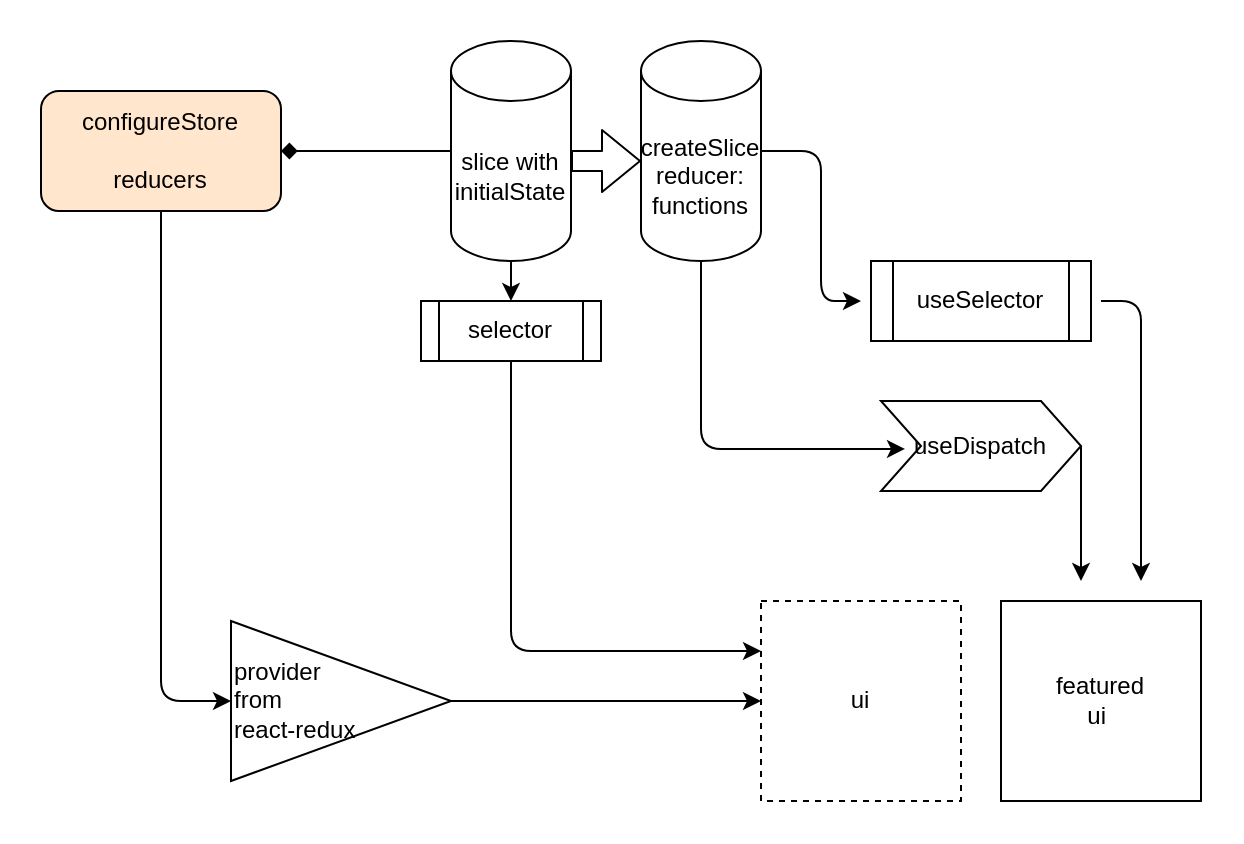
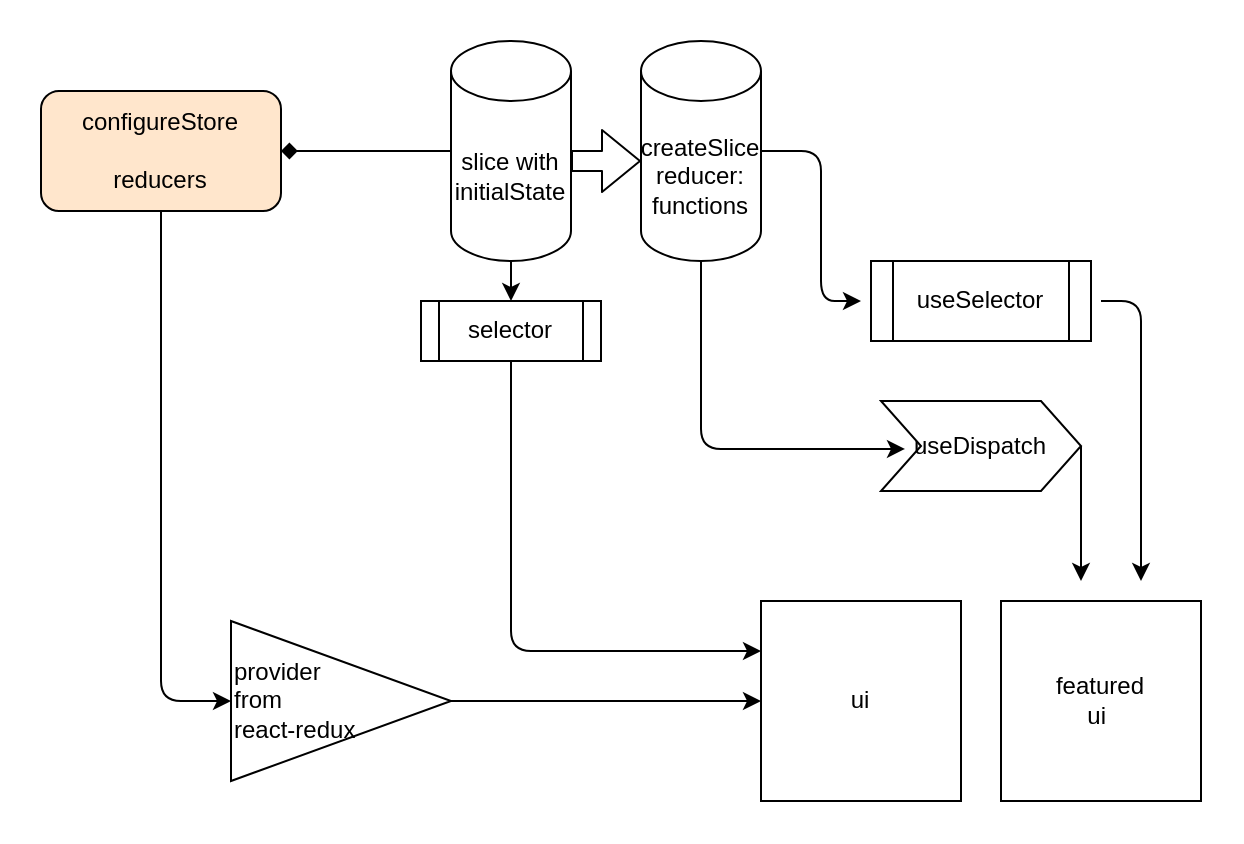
node "ui": style dashed -> solid
